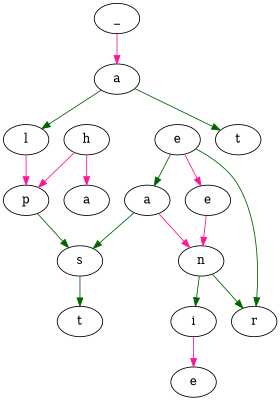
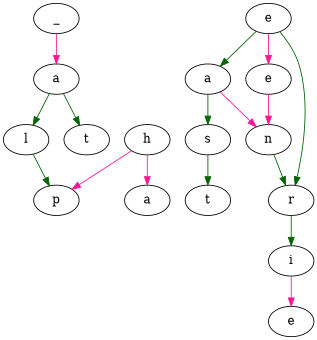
edge "l" -> "p": color deeppink -> darkgreen
edge "p" -> "s": removed
edge "n" -> "i": now "r" -> "i"
